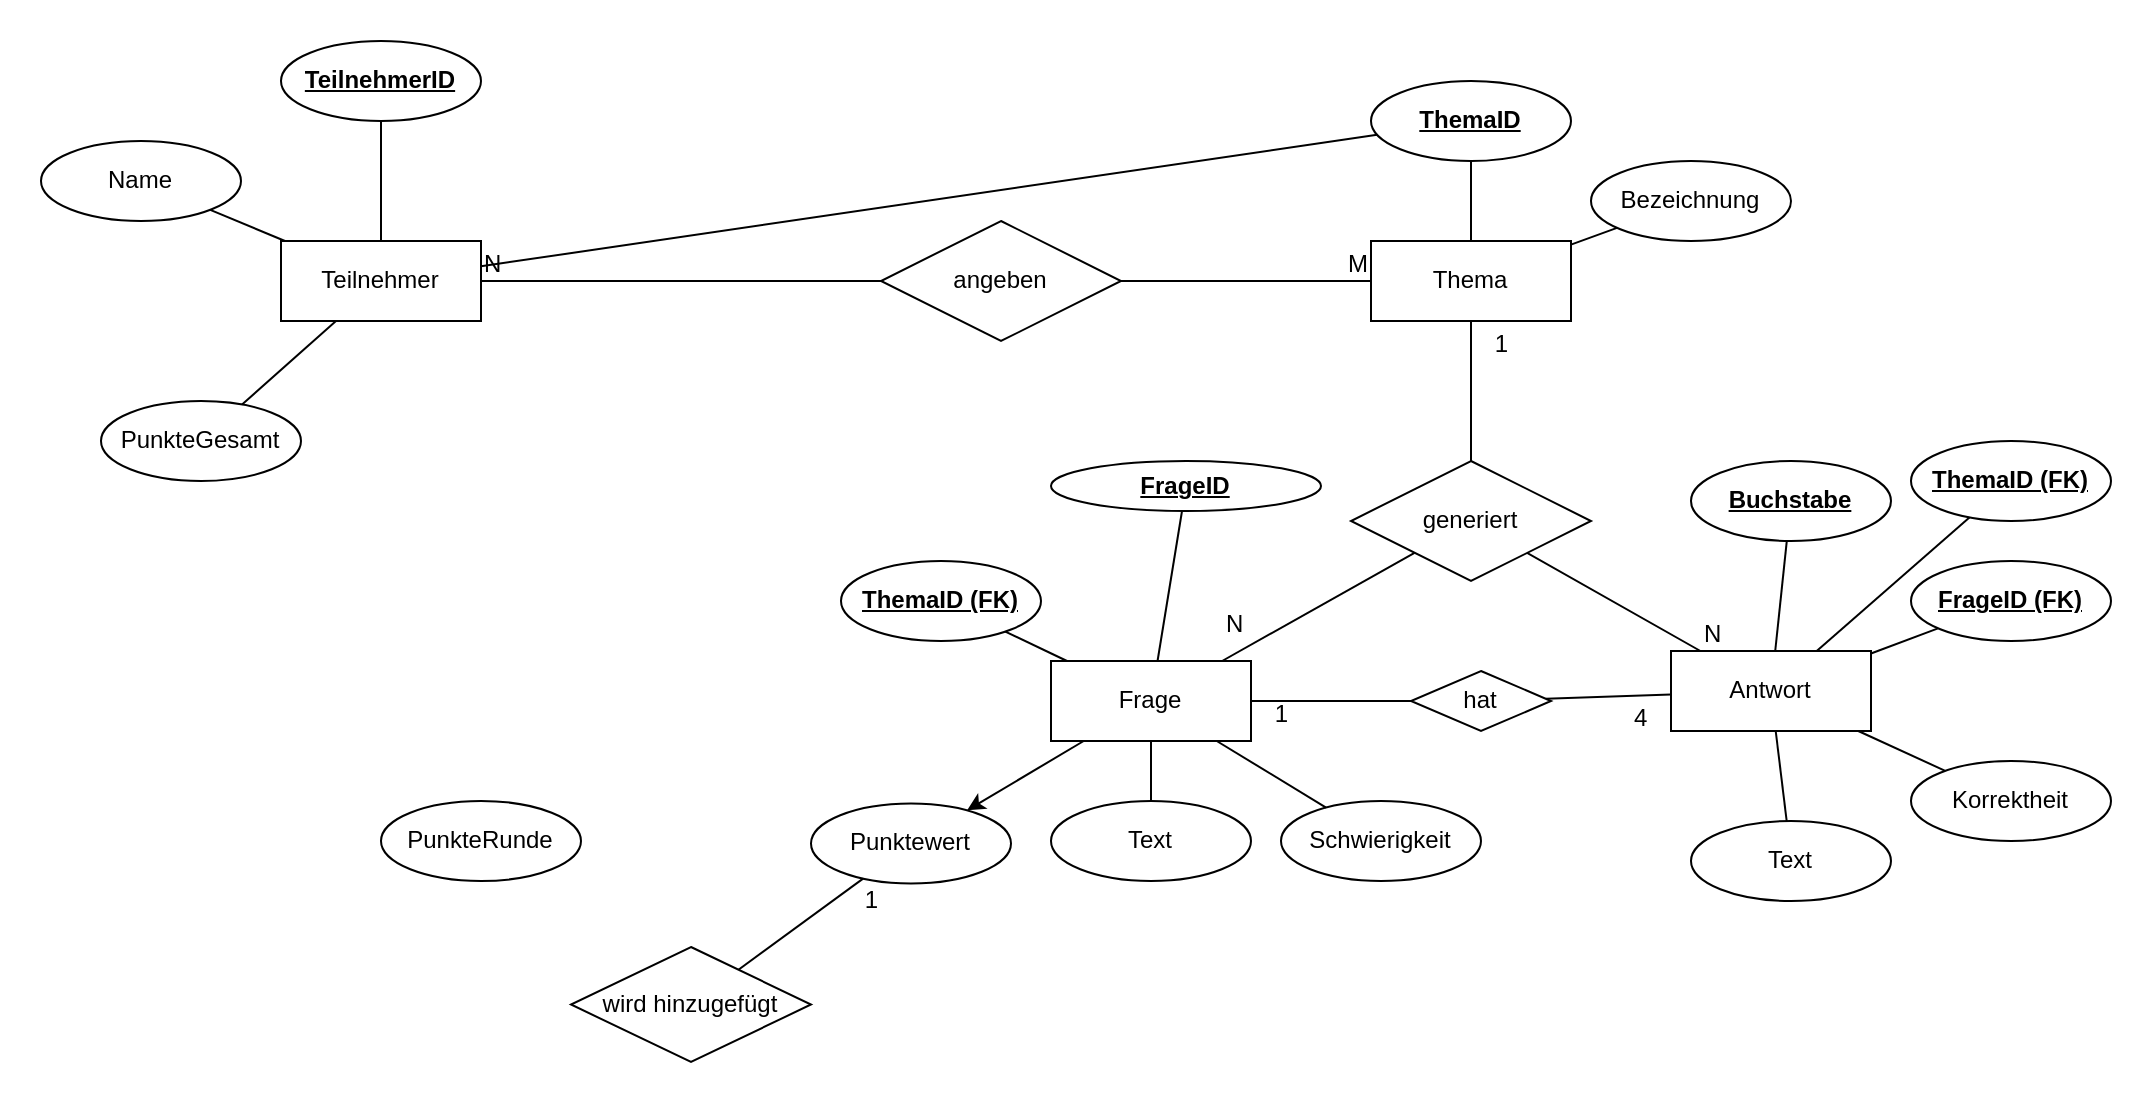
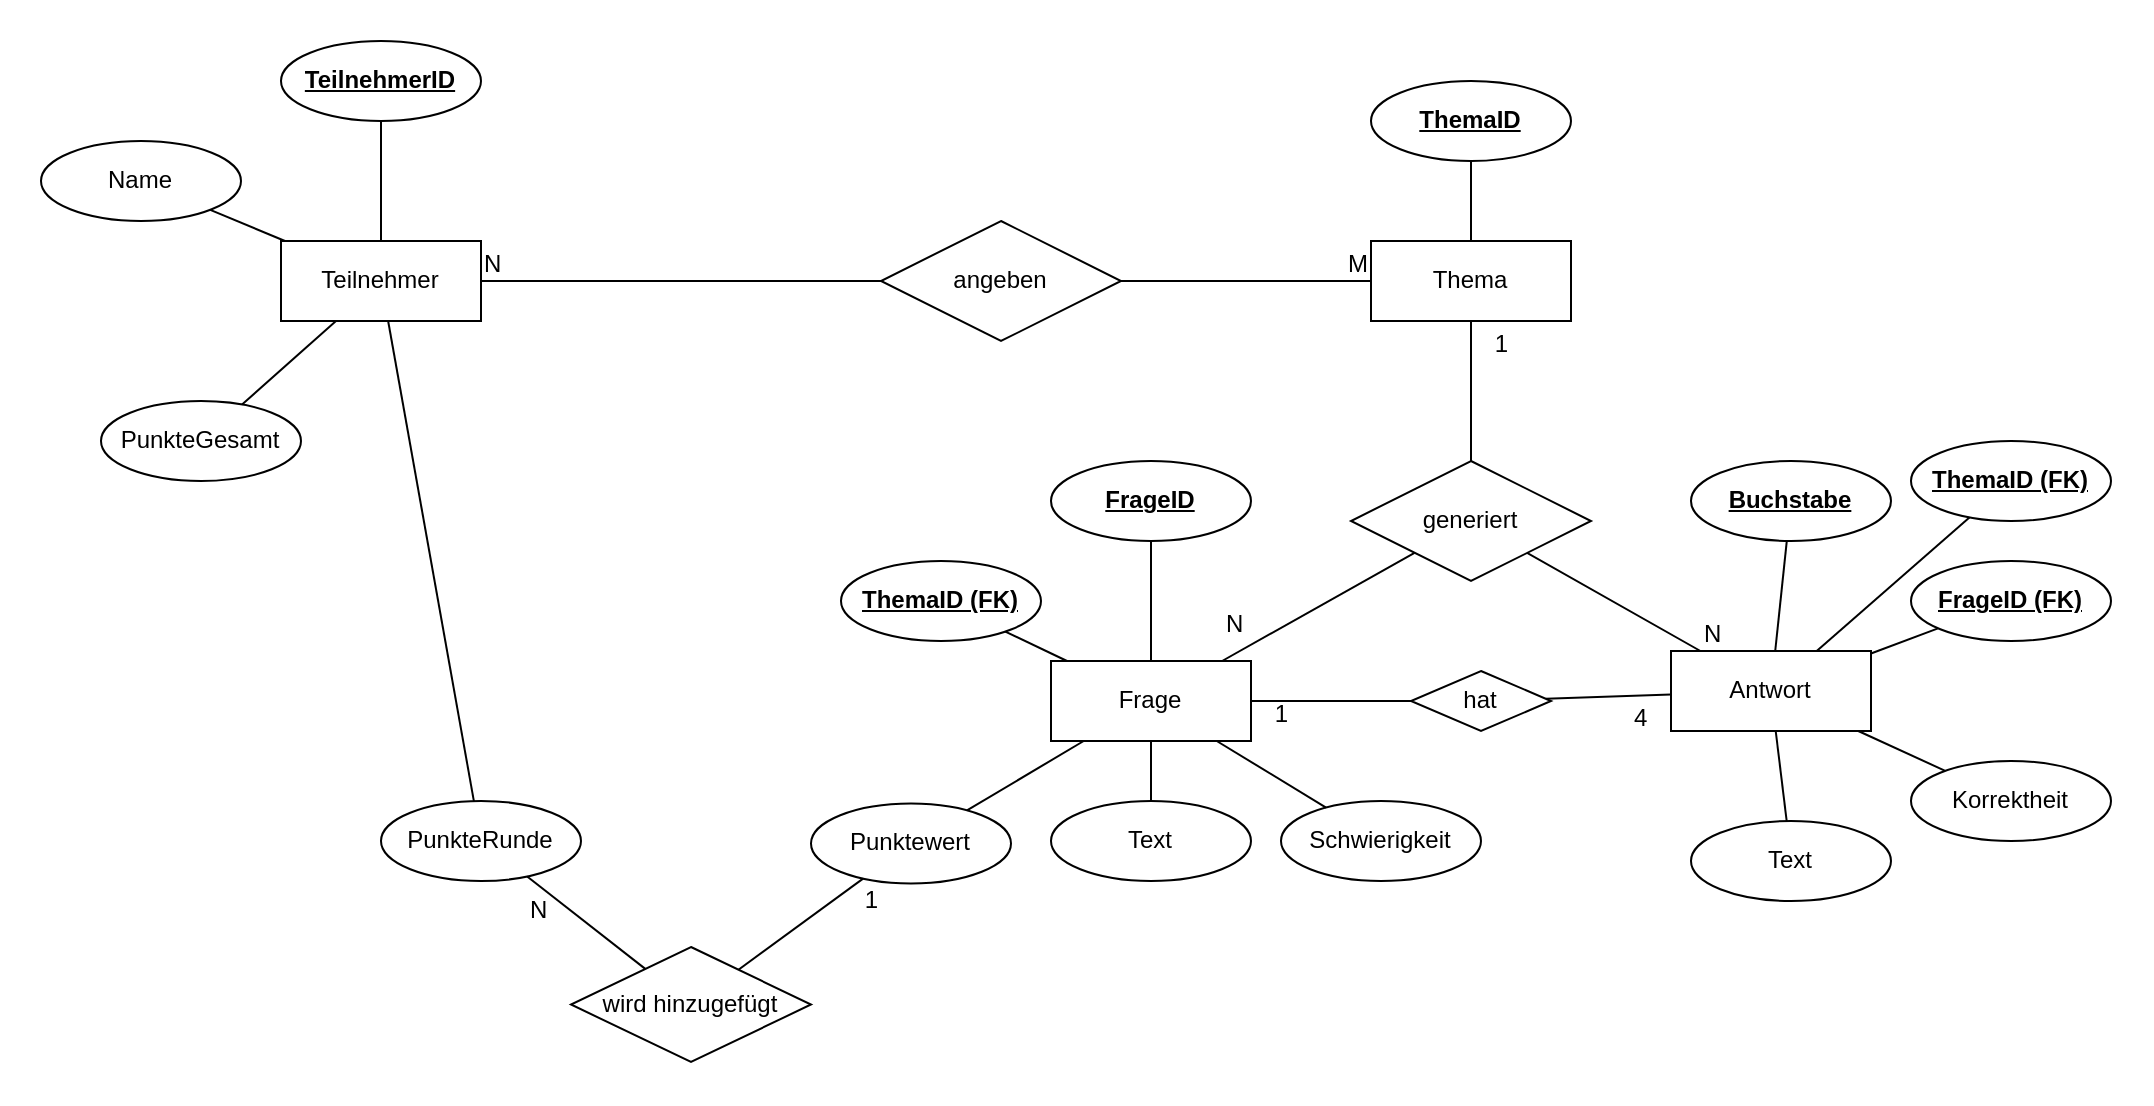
edge "ThemaID" -- "Teilnehmer": now "PunkteRunde" -- "Teilnehmer"
node "Bezeichnung": removed
edge "Bezeichnung" -- "Thema": removed
node "FrageID": size 270x50 -> 200x80
edge "Frage" -> "Punktewert": arrowhead classic -> none
edge "PunkteRunde" -- "wird hinzugefügt": added, label "N"
